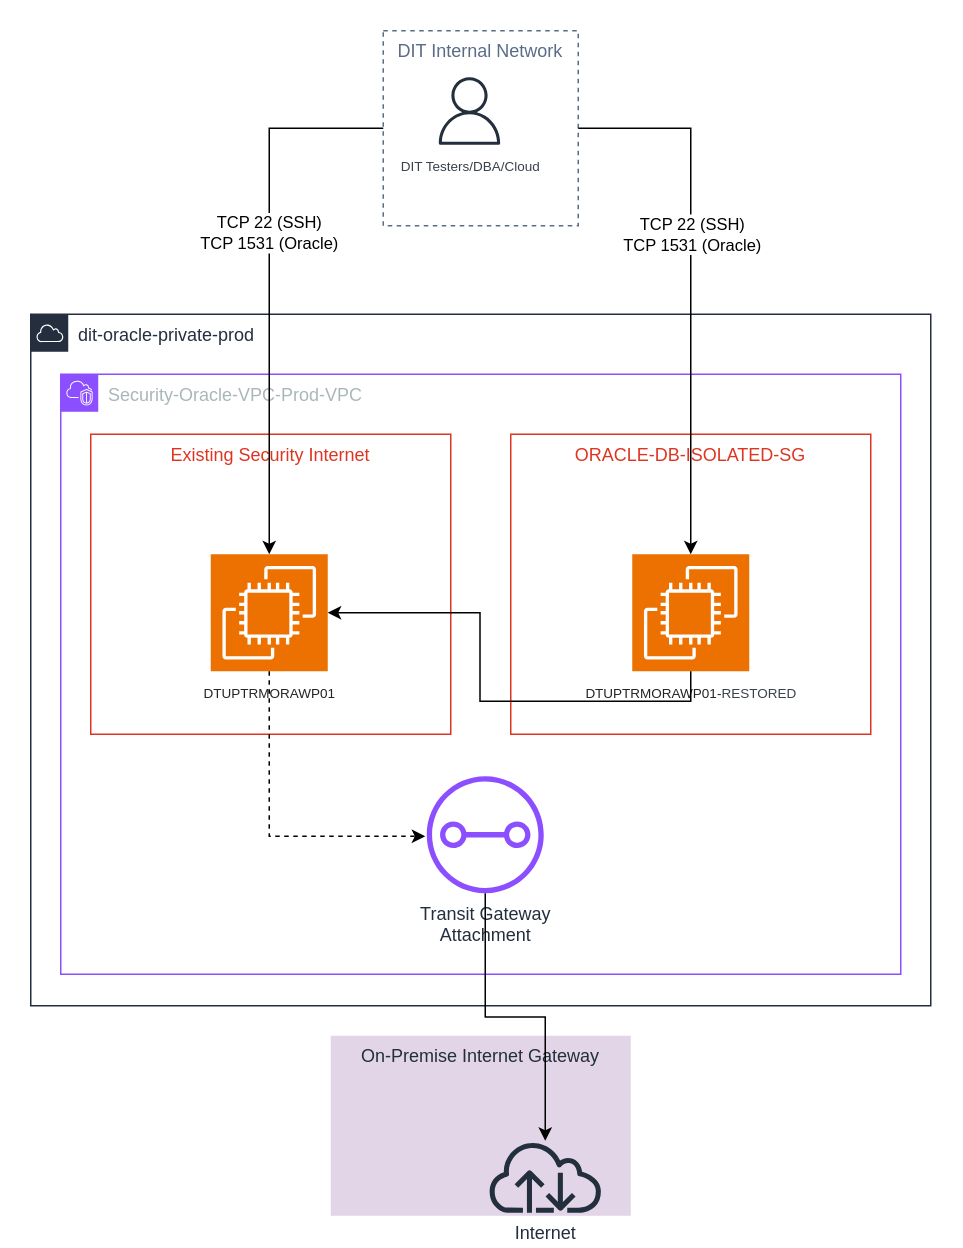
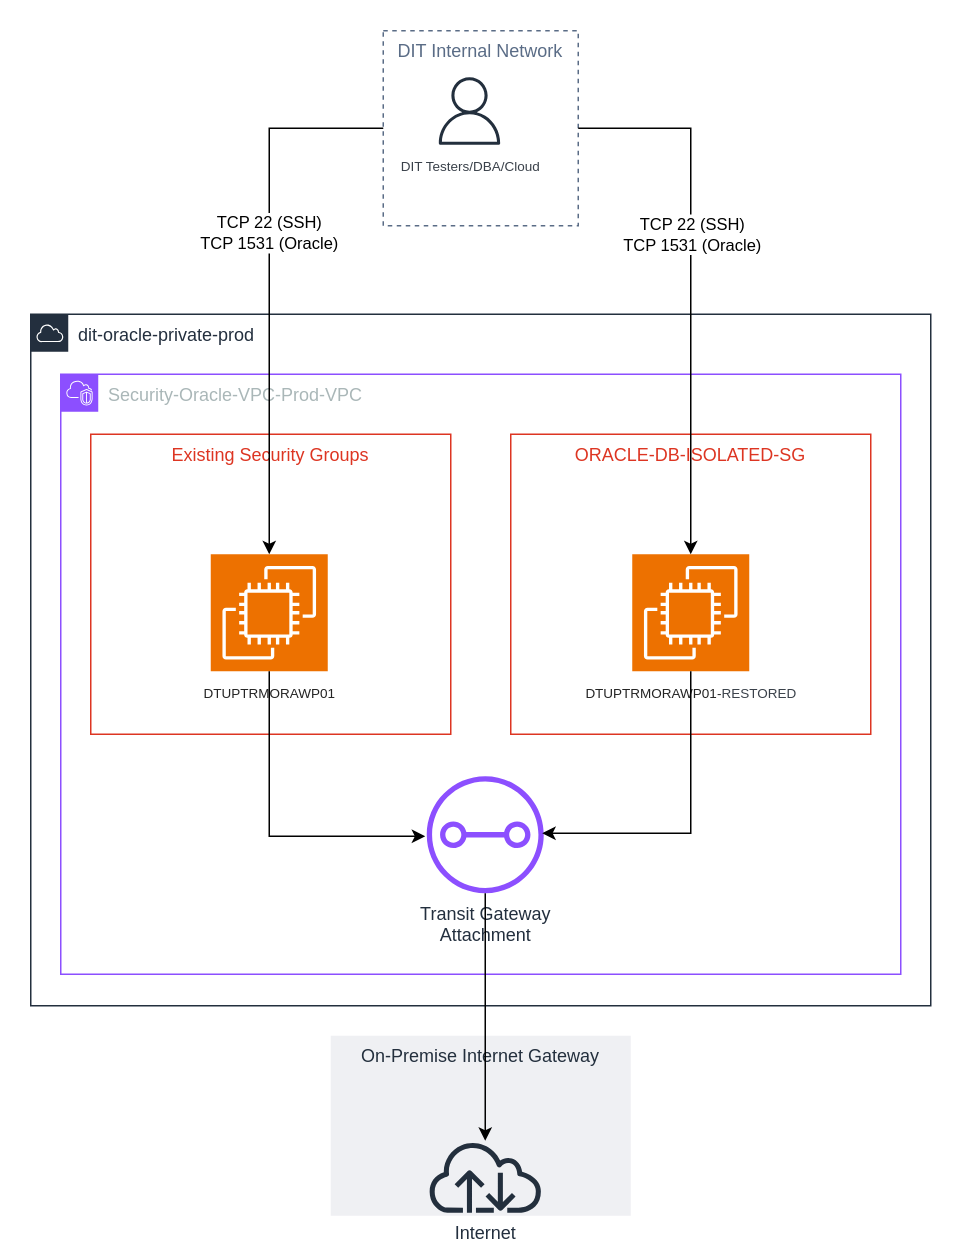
node "Existing Security Internet": label "Existing Security Internet" -> "Existing Security Groups"
edge "DTUPTRMORAWP01-RESTORED" -> "DTUPTRMORAWP01": now "DTUPTRMORAWP01-RESTORED" -> "Transit Gateway Attachment"
edge "DTUPTRMORAWP01" -> "Transit Gateway Attachment": style dashed -> solid
node "On-Premise Internet Gateway": fillcolor #e1d5e7 -> #eff0f3
node "Internet": moved (545, 1177) -> (485, 1177)
